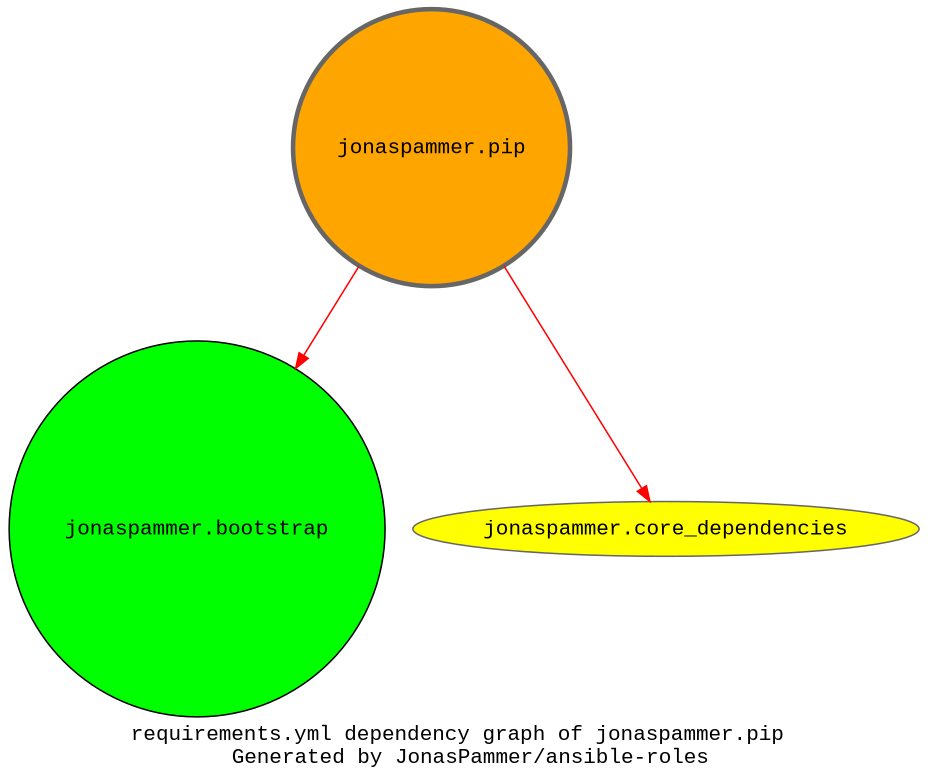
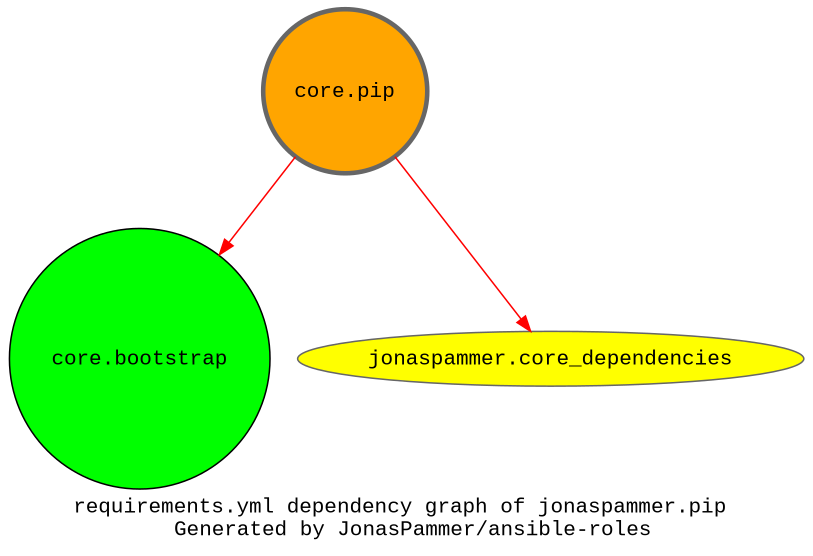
node "jonaspammer.pip": label "jonaspammer.pip" -> "core.pip"
node "jonaspammer.bootstrap": label "jonaspammer.bootstrap" -> "core.bootstrap"
